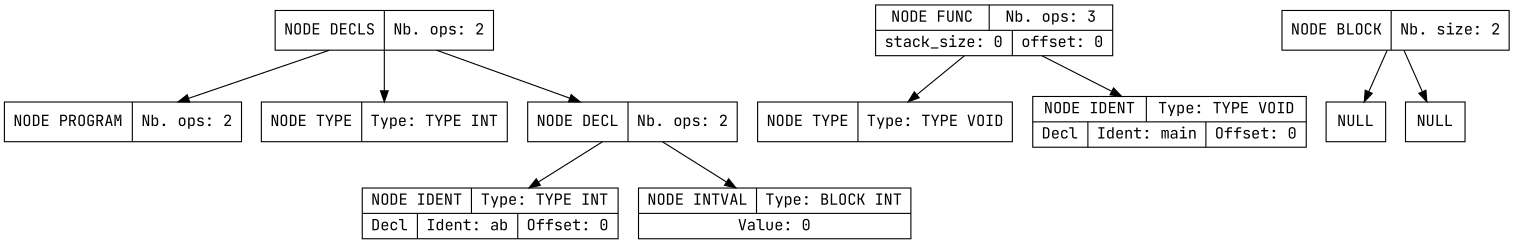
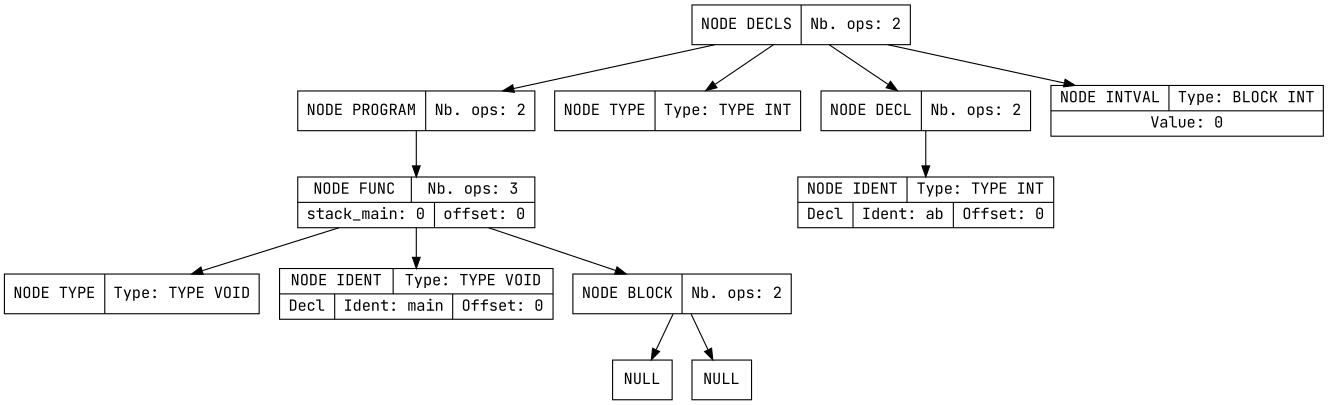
node "NODE BLOCK": text "Nb. size: 2" -> "Nb. ops: 2"
node "NODE FUNC": text "stack_size: 0" -> "stack_main: 0"
edge "NODE PROGRAM" -> "NODE FUNC": added
edge "NODE DECL" -> "NODE INTVAL": now "NODE DECLS" -> "NODE INTVAL"
edge "NODE FUNC" -> "NODE BLOCK": added
